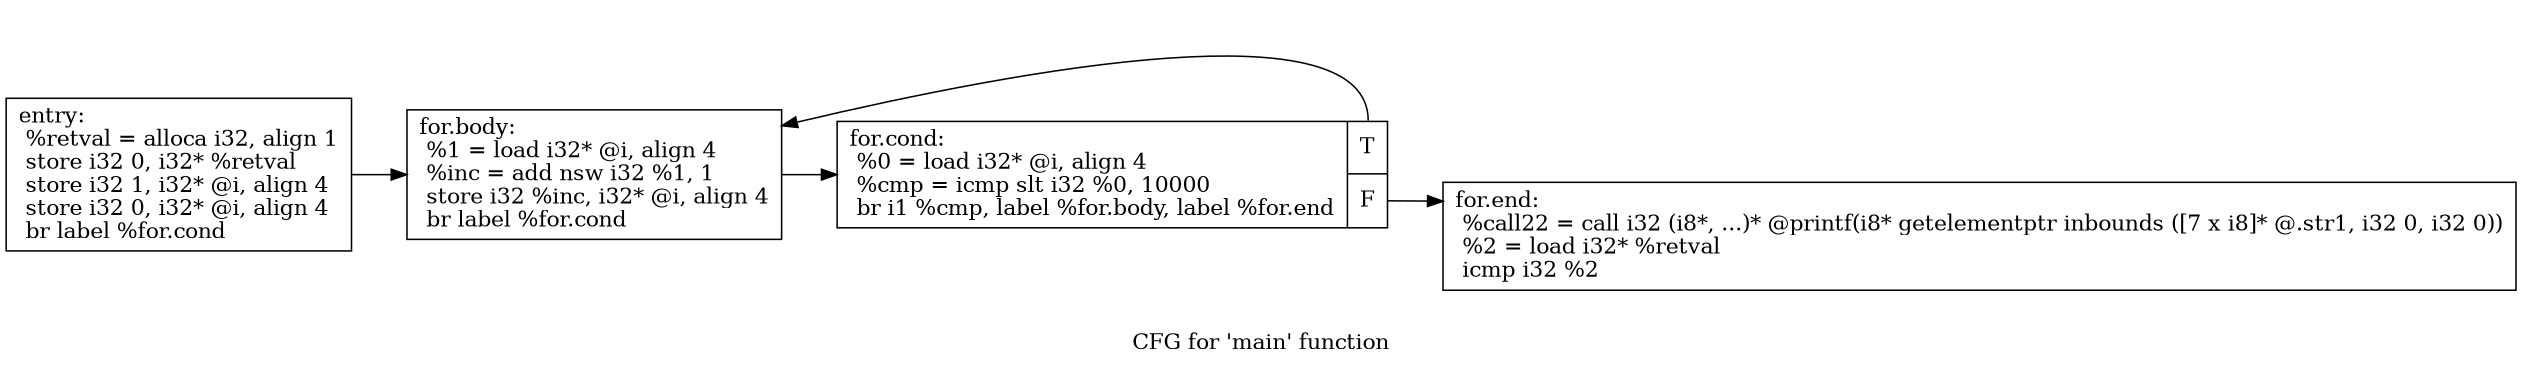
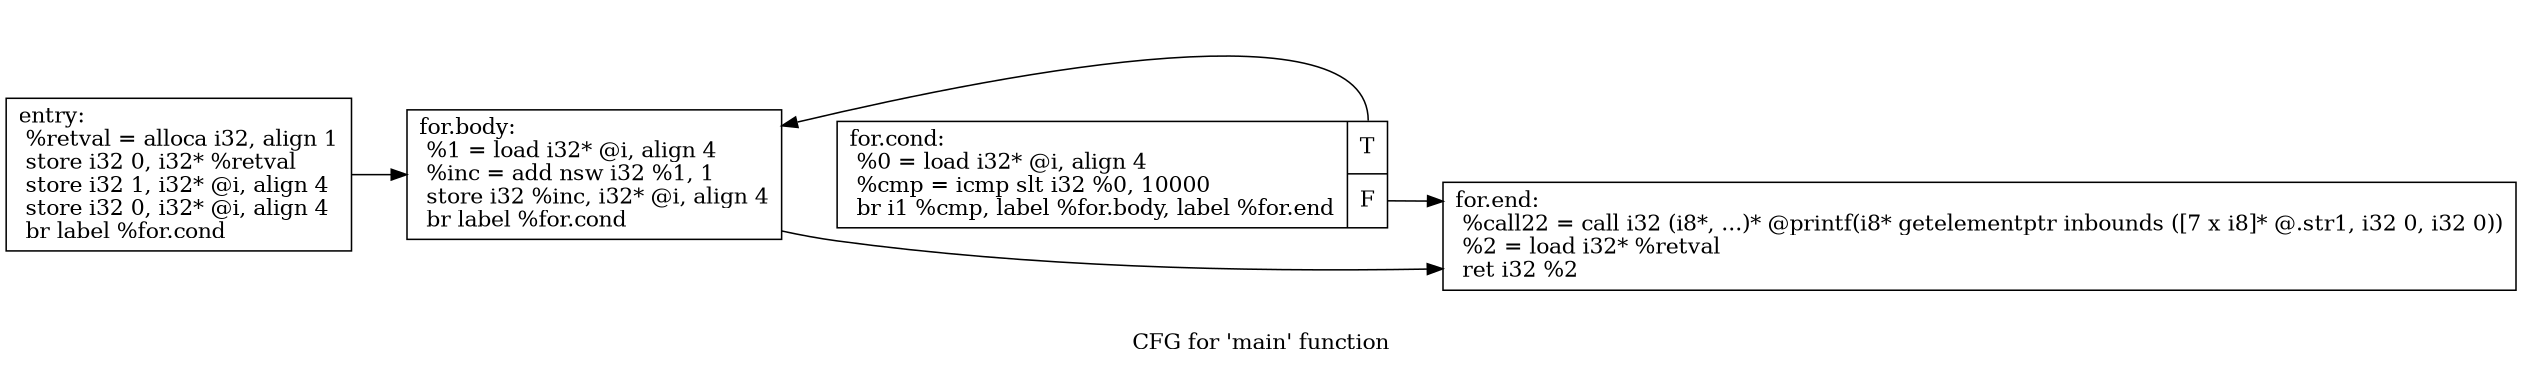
edge "for.body:" -> "for.cond:": now "for.body:" -> "for.end:"
node "for.end:": text "icmp i32 %2" -> "ret i32 %2"
